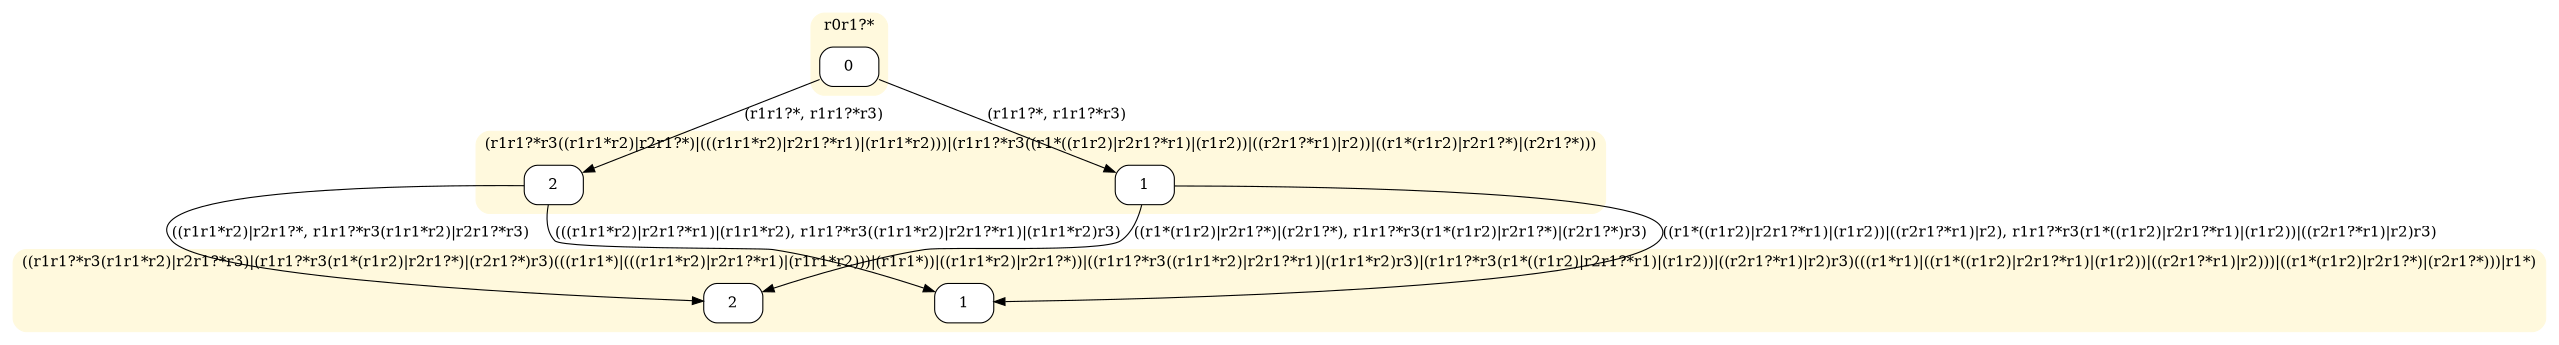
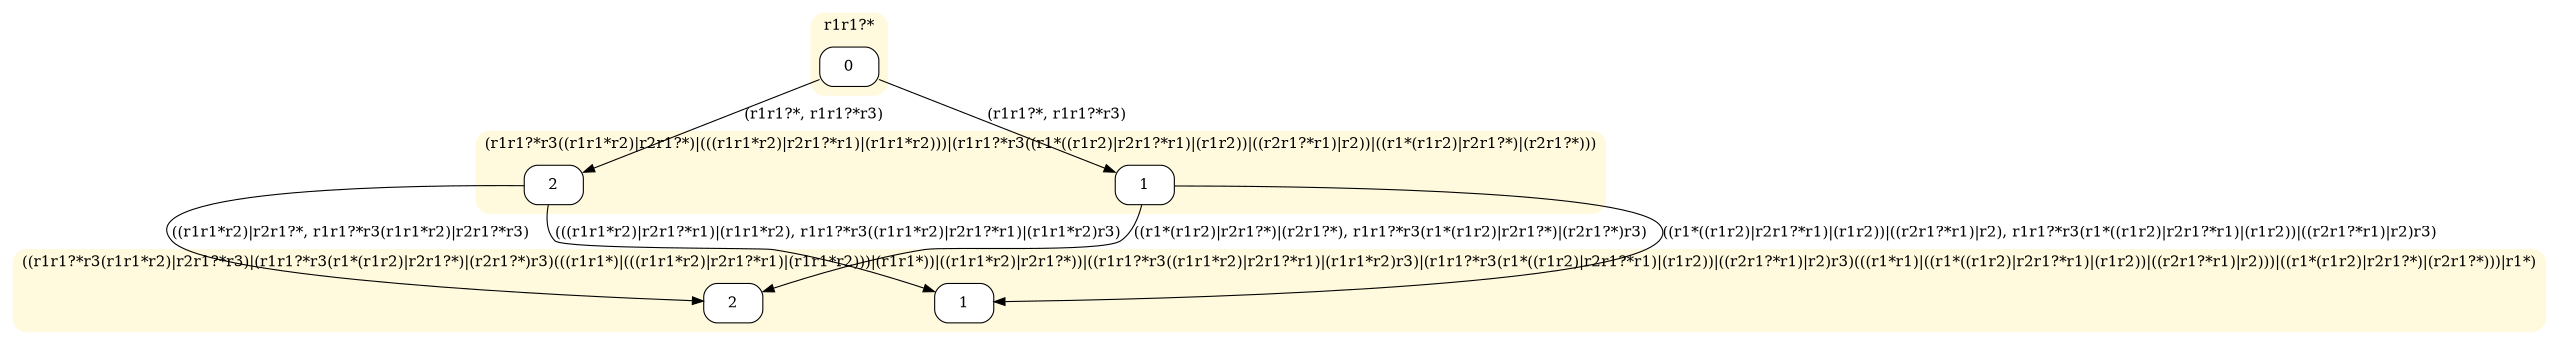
cluster "r0r1?*": label "r0r1?*" -> "r1r1?*"
